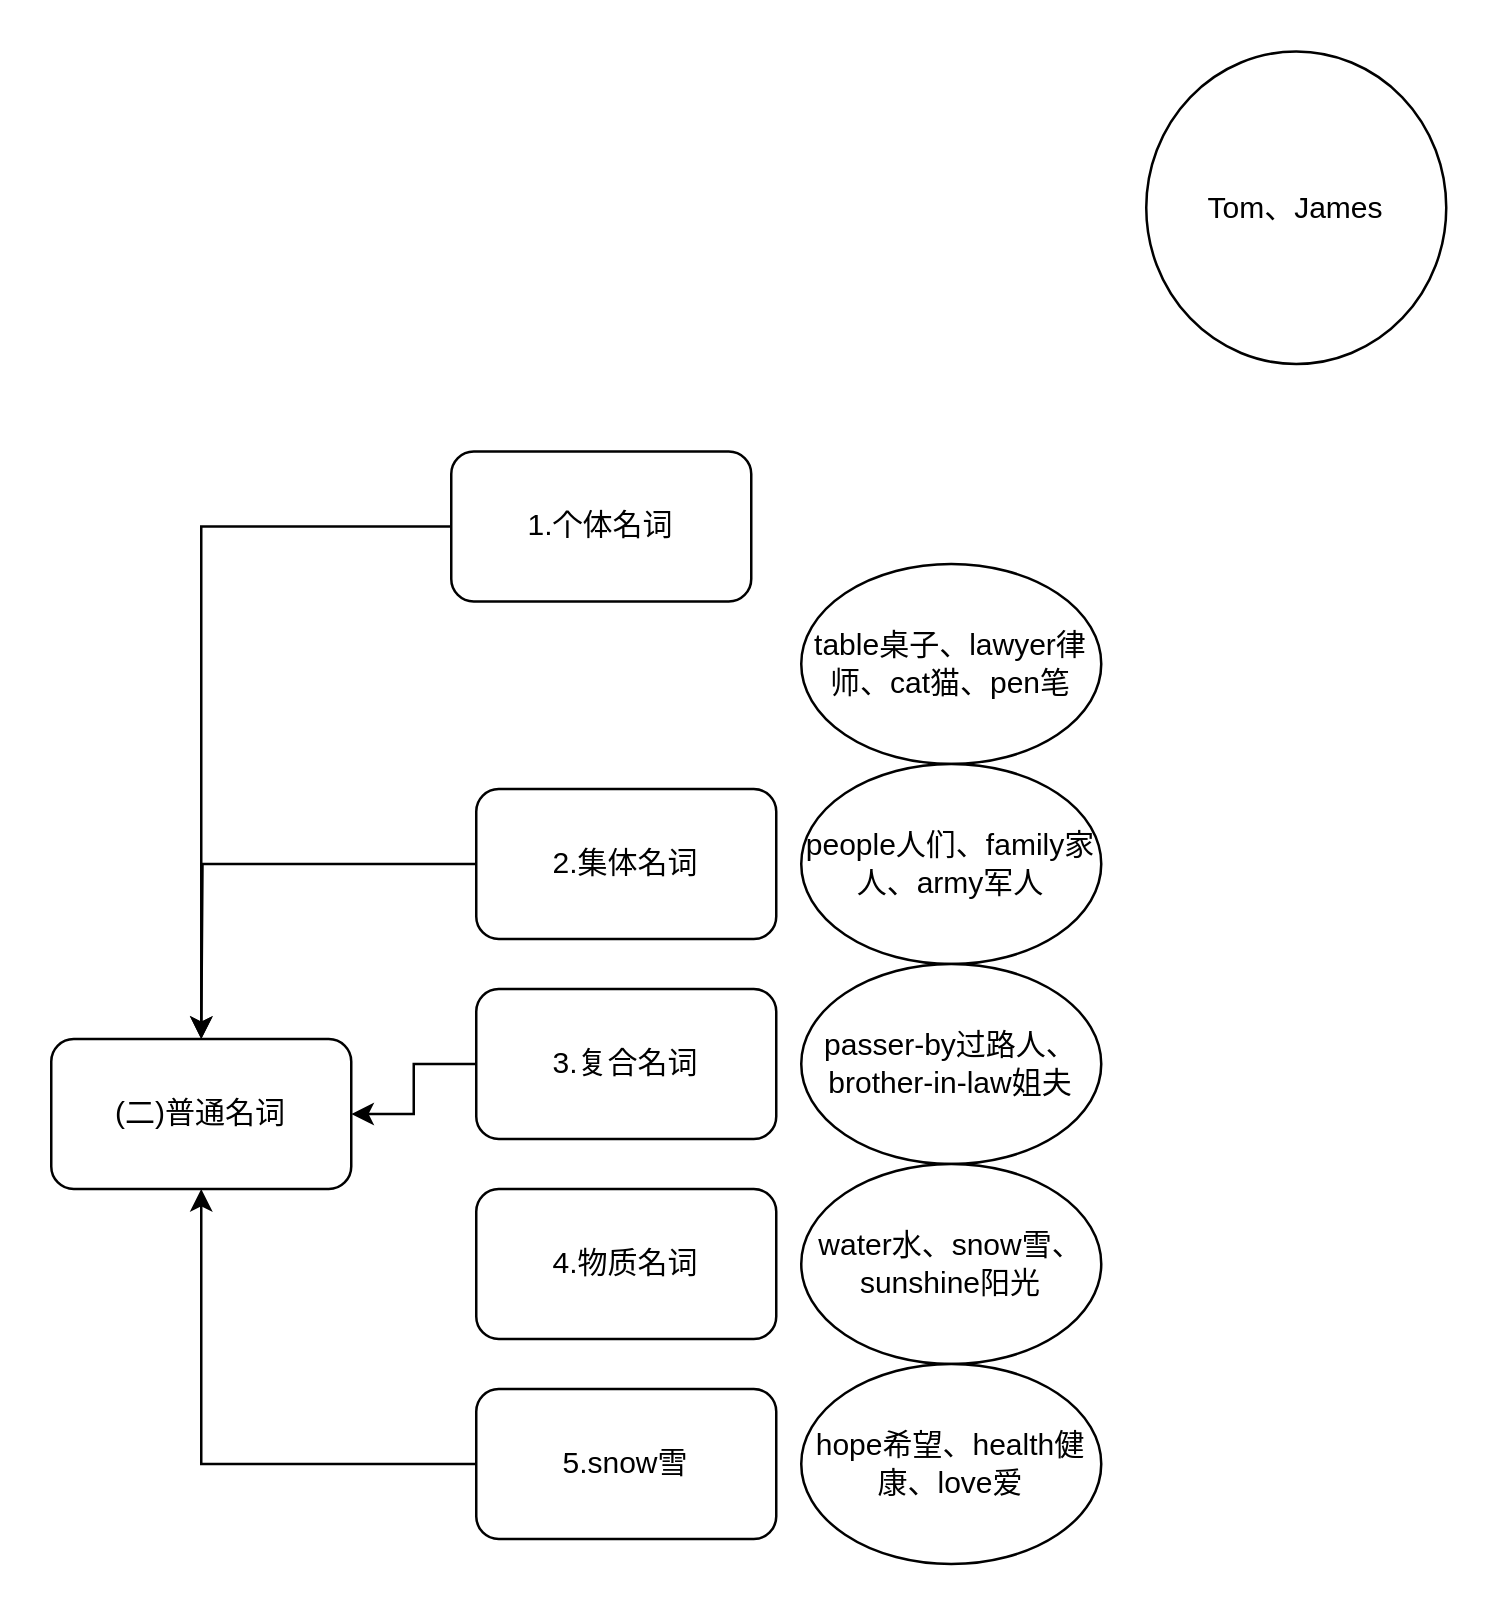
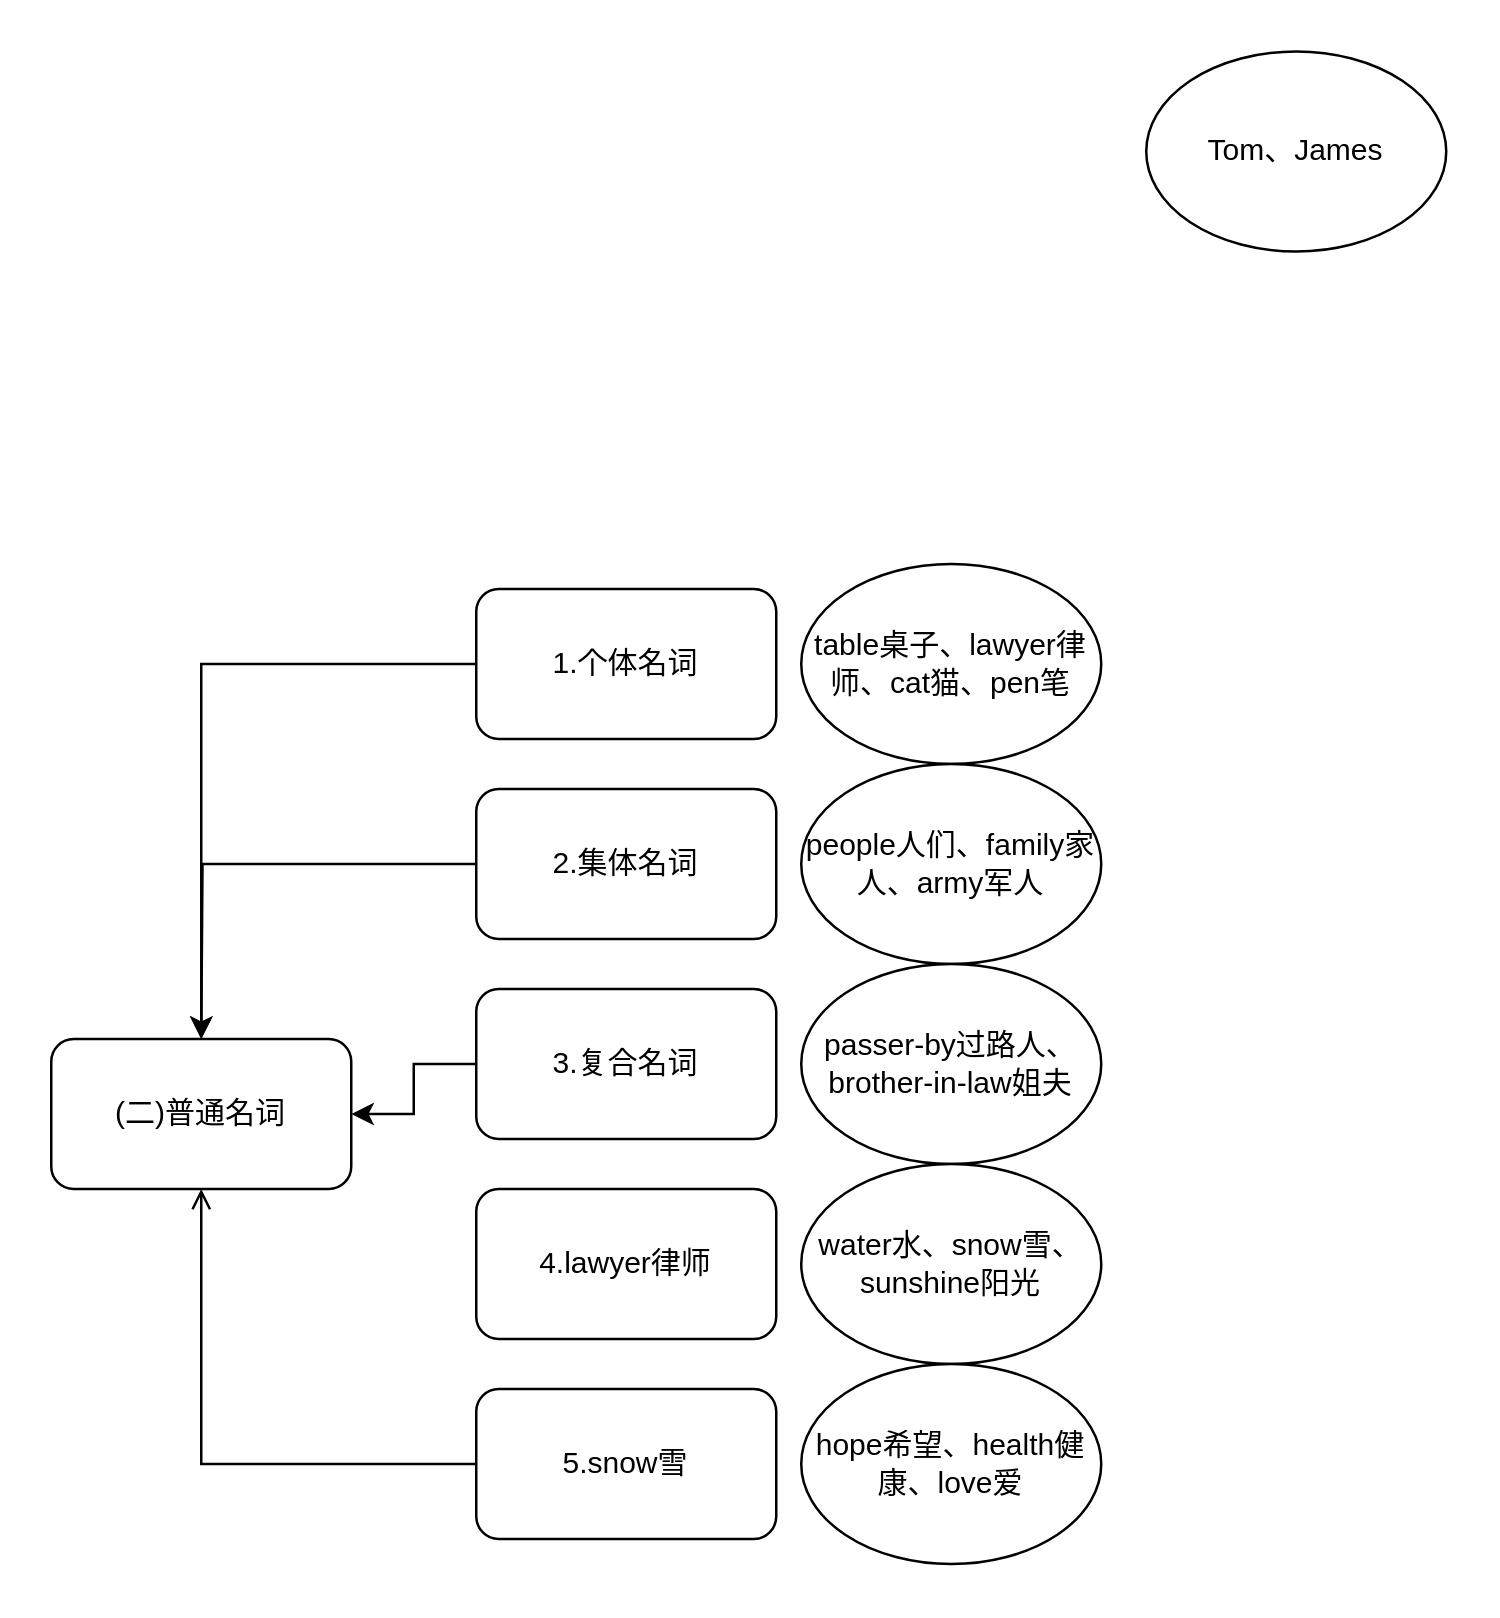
node "Tom、James": size 300x313 -> 300x200
node "1.个体名词": moved (601, 526) -> (626, 664)
edge "5.snow雪" -> "(二)普通名词": arrowhead classic -> open
node "4.物质名词": label "4.物质名词" -> "4.lawyer律师"
